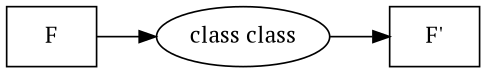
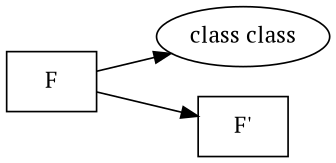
edge "class class" -> "F'": now "F" -> "F'"
